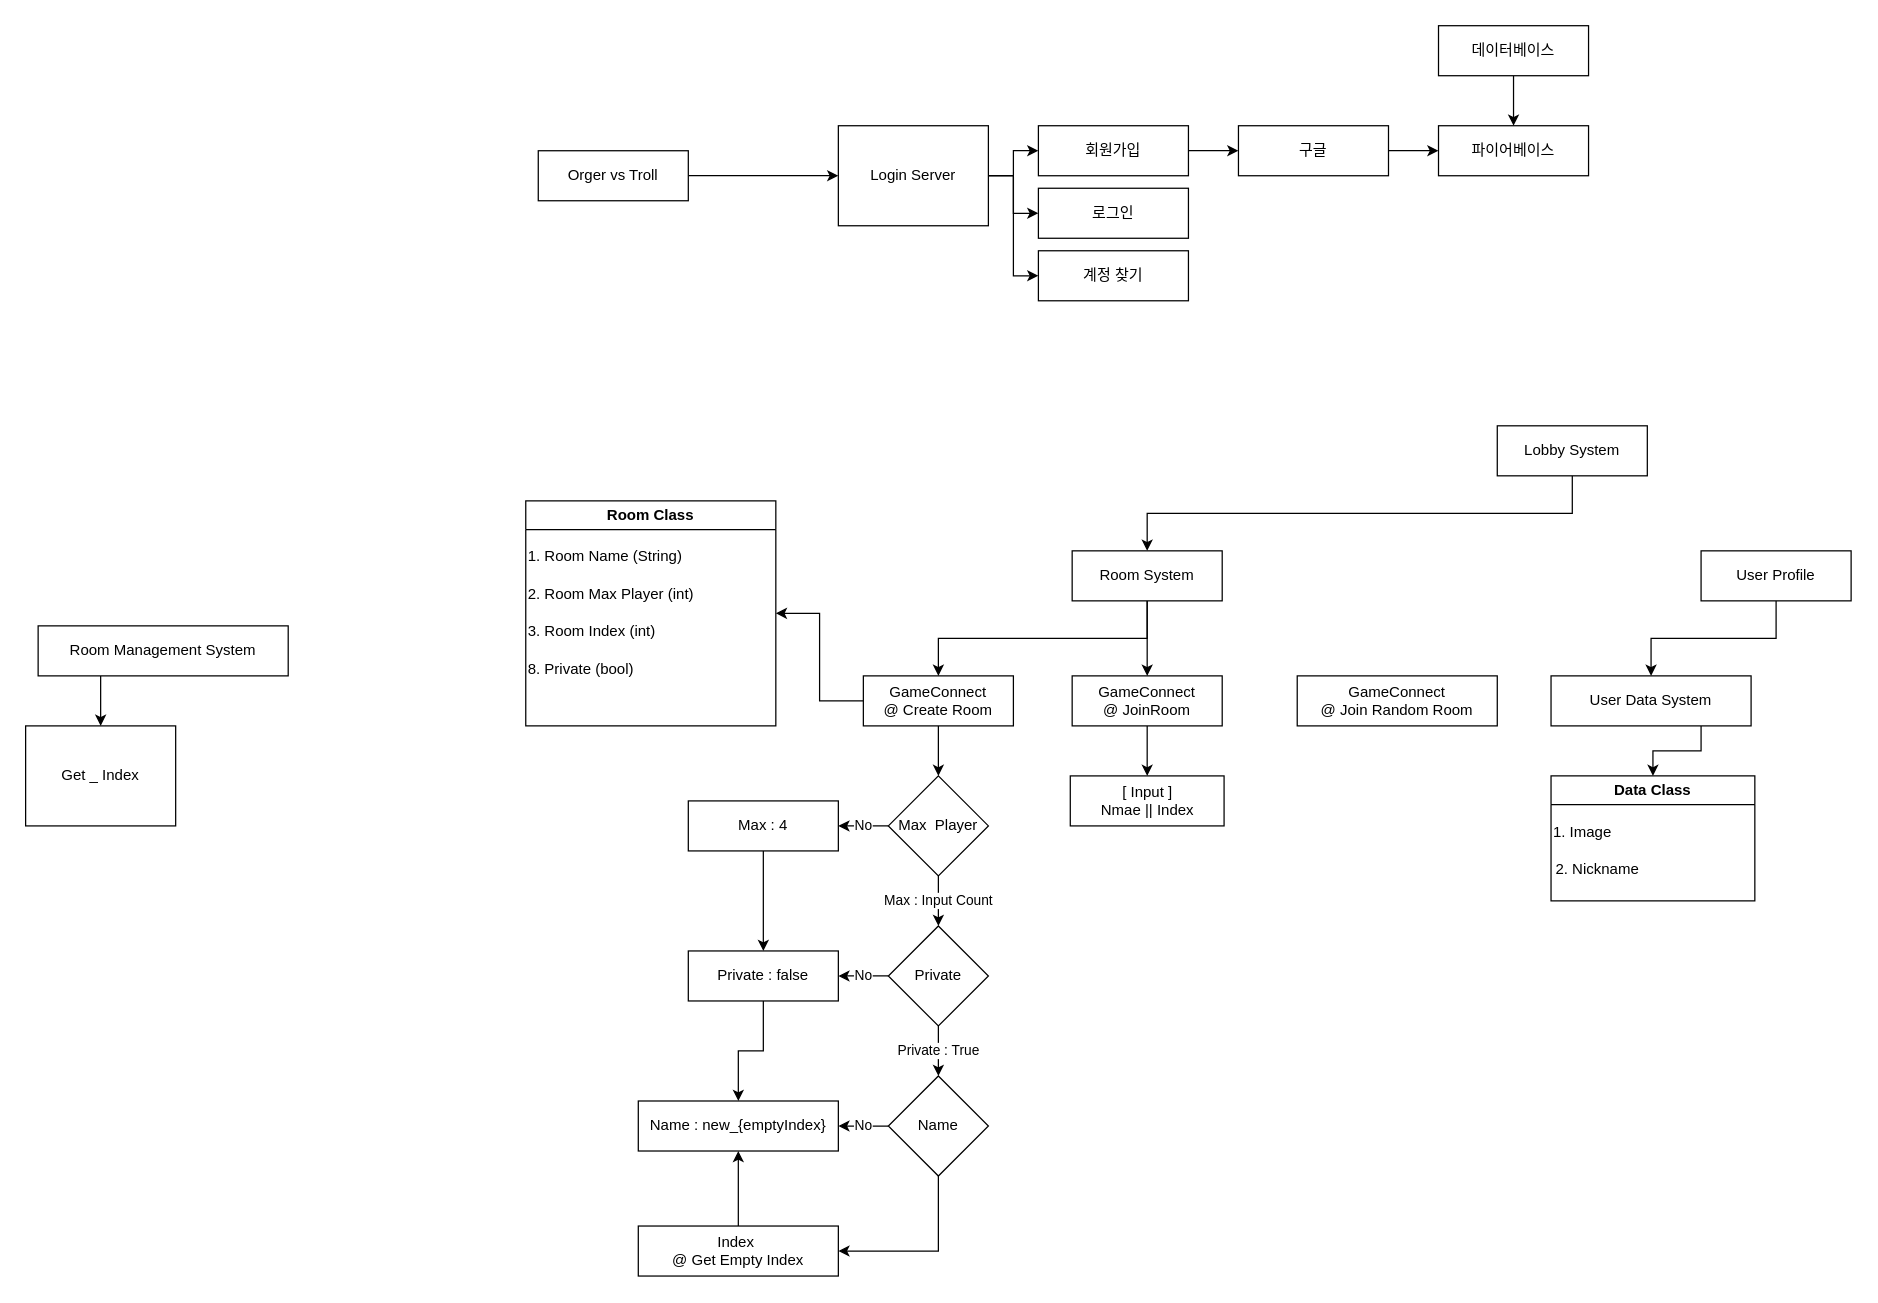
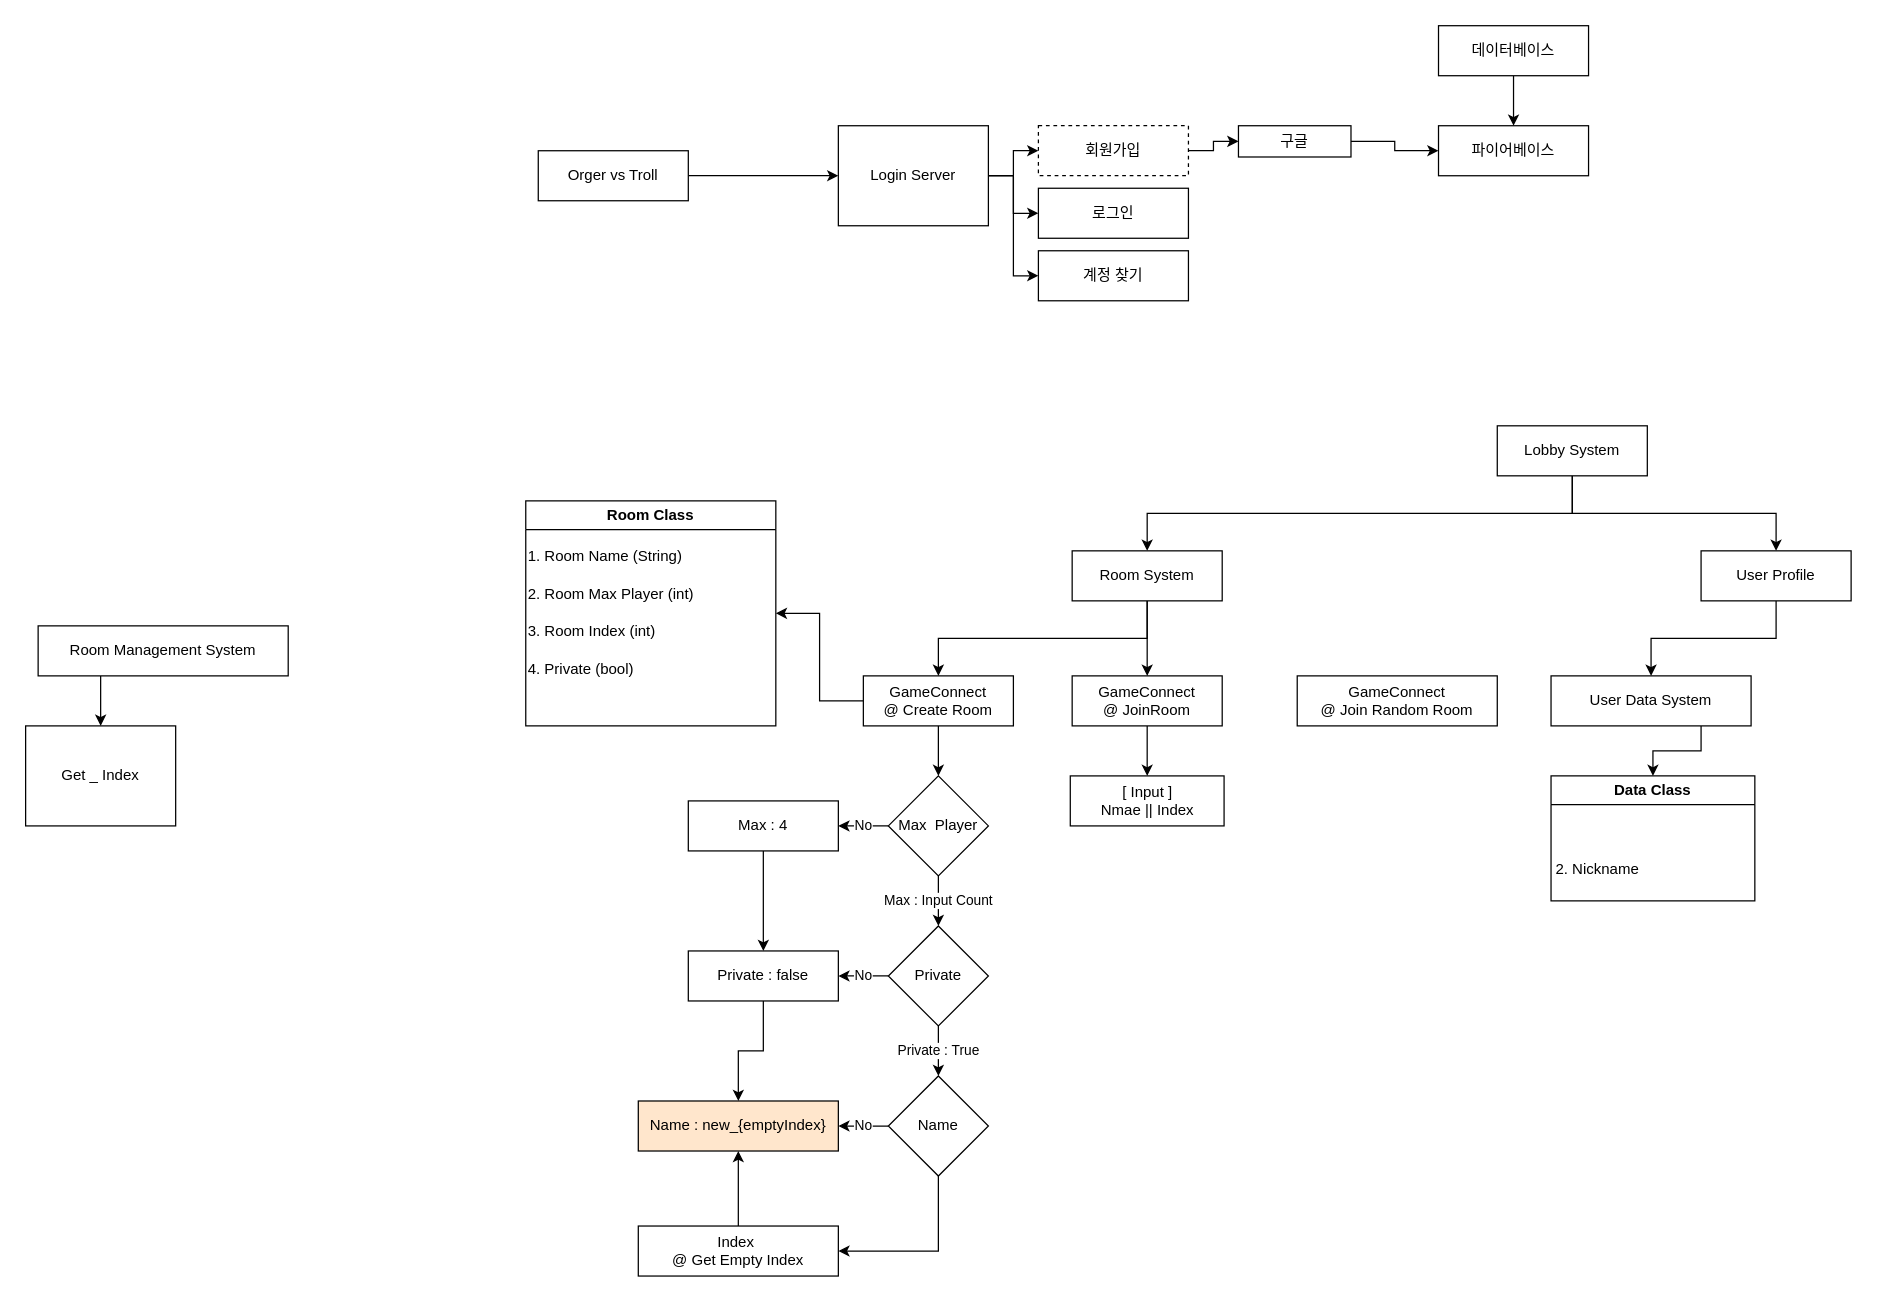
node "회원가입": style solid -> dashed
node "구글": size 150x50 -> 113x31
edge "Lobby System" -> "User Profile": added
node "8. Private (bool)": label "8. Private (bool)" -> "4. Private (bool)"
node "1. Image": removed
node "Name : new_{emptyIndex}": fillcolor #ffffff -> #ffe6cc
